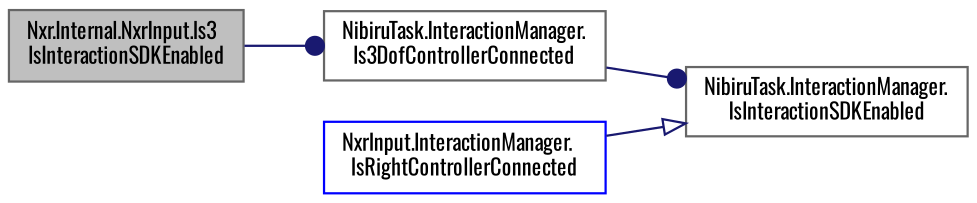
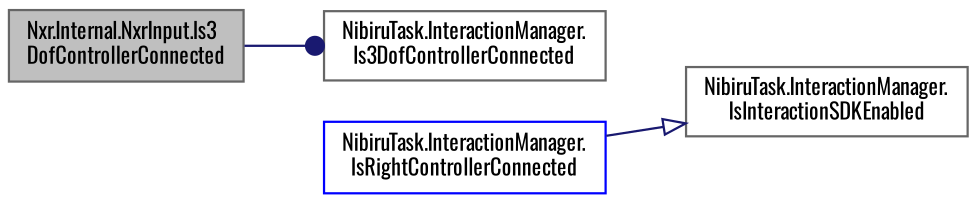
node "Nxr.Internal.NxrInput.Is3 IsInteractionSDKEnabled": label "Nxr.Internal.NxrInput.Is3 IsInteractionSDKEnabled" -> "Nxr.Internal.NxrInput.Is3 DofControllerConnected"
edge "NibiruTask.InteractionManager. Is3DofControllerConnected" -> "NibiruTask.InteractionManager. IsInteractionSDKEnabled": removed
node "NxrInput.InteractionManager. IsRightControllerConnected": label "NxrInput.InteractionManager. IsRightControllerConnected" -> "NibiruTask.InteractionManager. IsRightControllerConnected"
